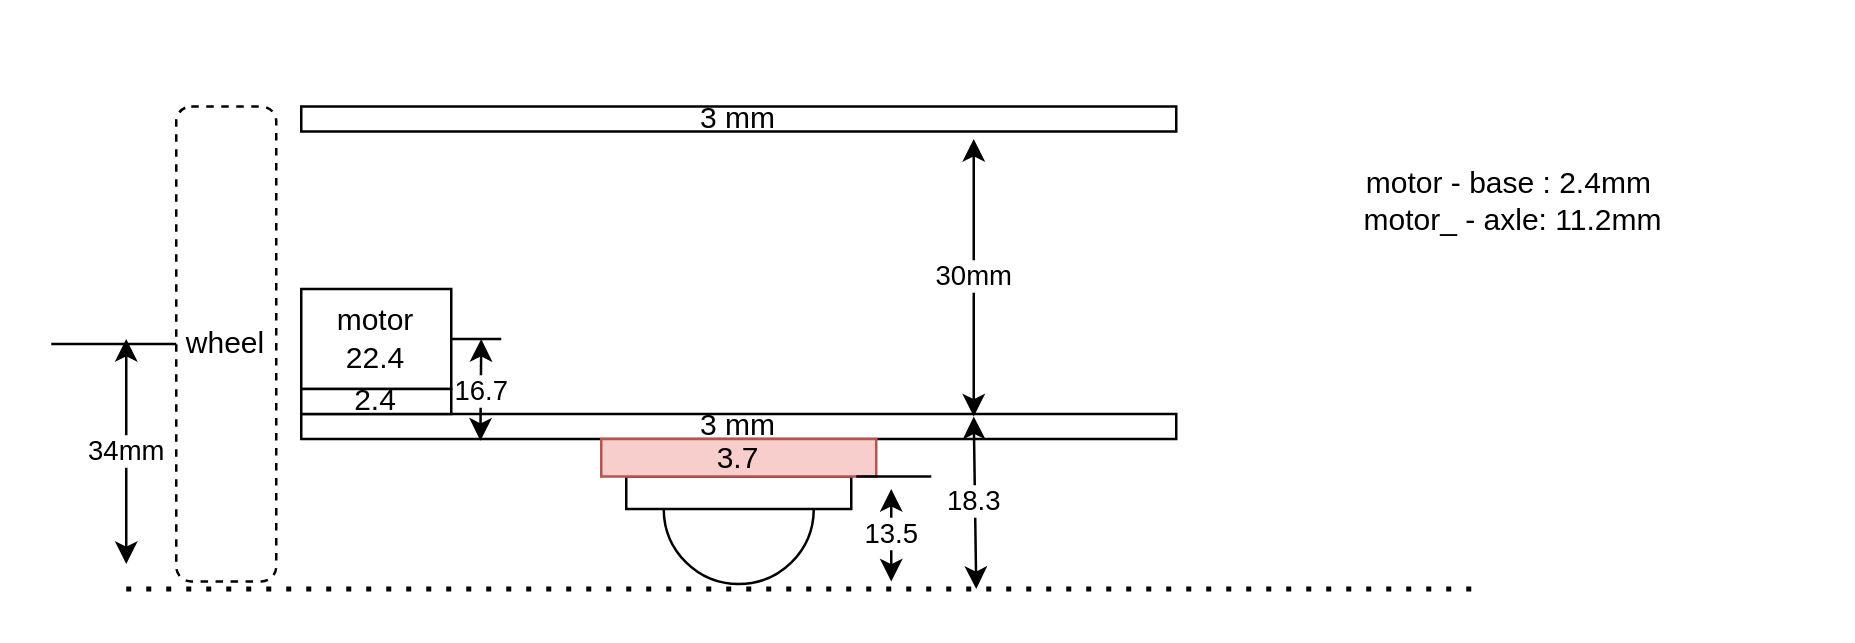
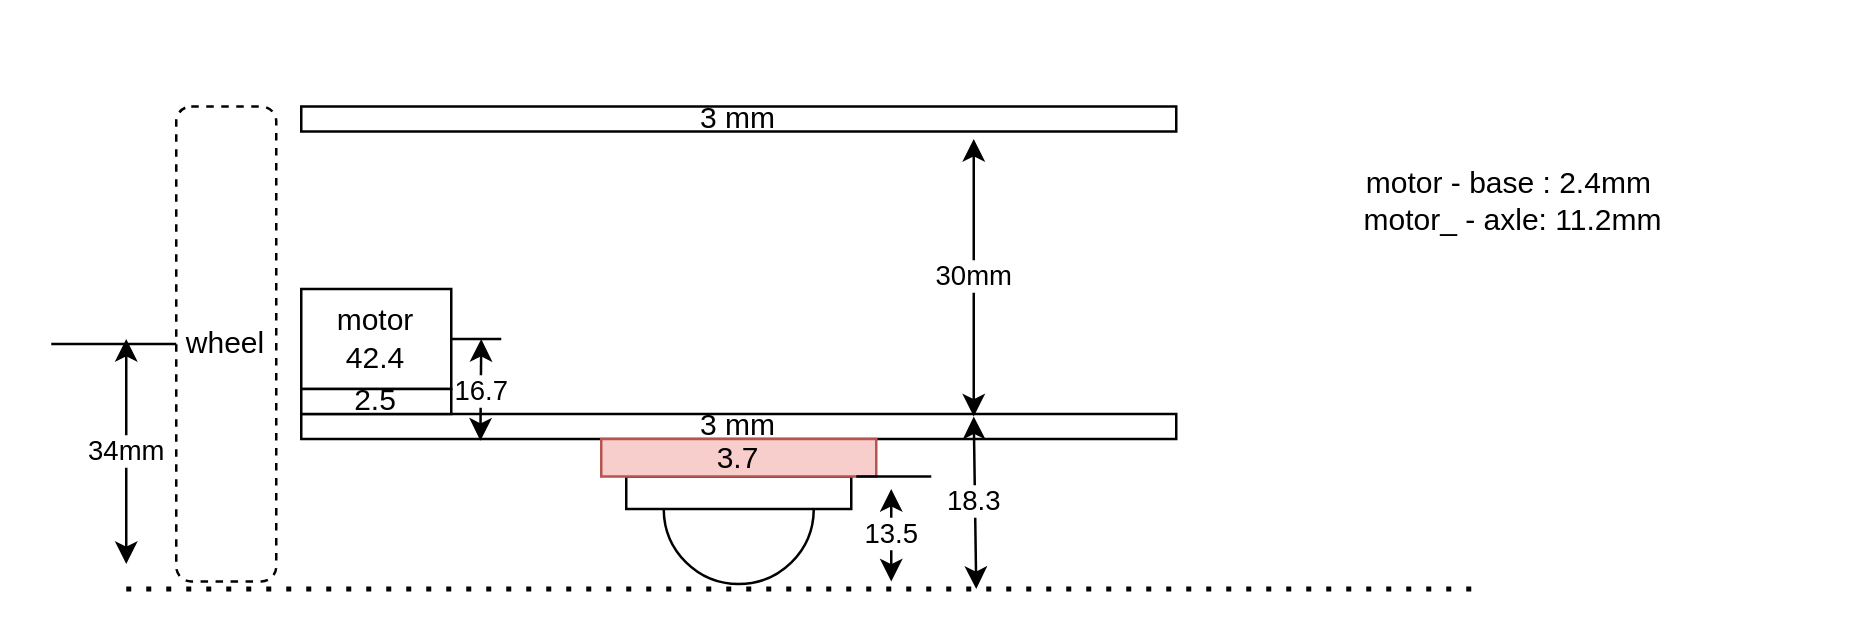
node "motor 22.4": label "motor 22.4" -> "motor 42.4"
node "2.4": label "2.4" -> "2.5"
